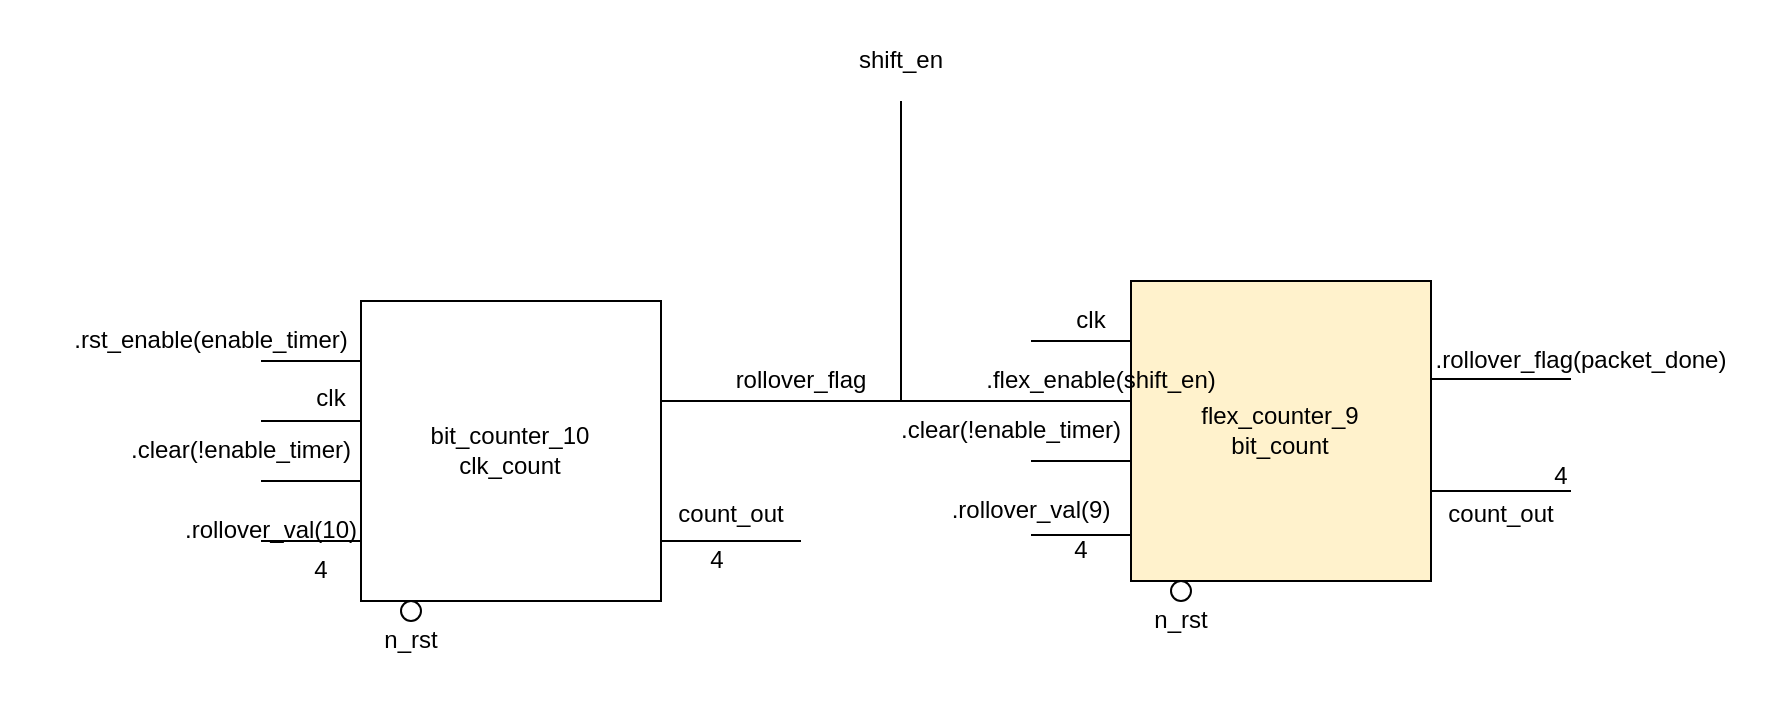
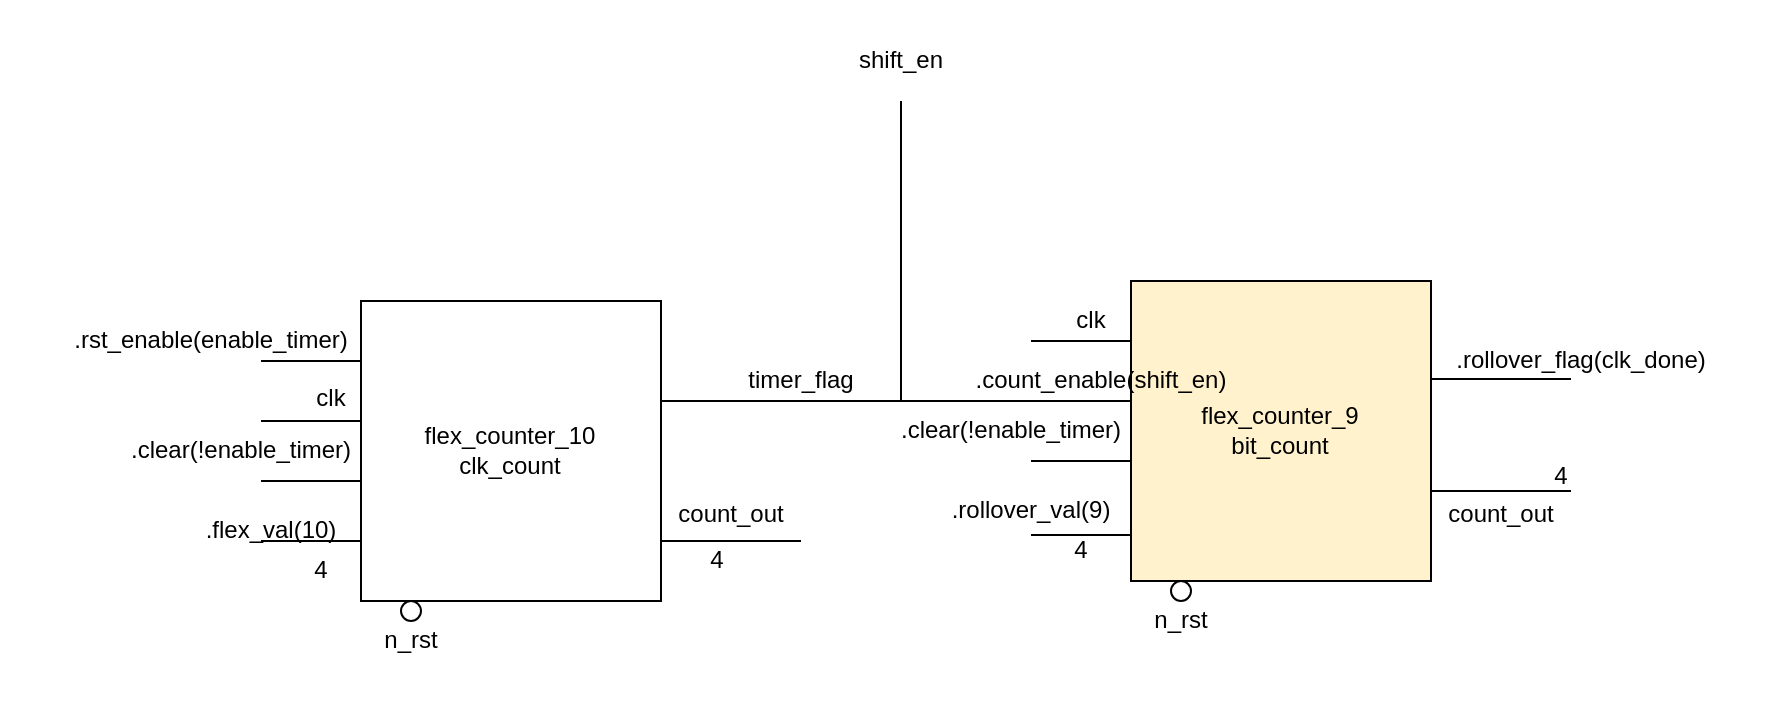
node ".rollover_flag(packet_done)": label ".rollover_flag(packet_done)" -> ".rollover_flag(clk_done)"
node "rollover_flag": label "rollover_flag" -> "timer_flag"
node ".flex_enable(shift_en)": label ".flex_enable(shift_en)" -> ".count_enable(shift_en)"
node "bit_counter_10 clk_count": label "bit_counter_10 clk_count" -> "flex_counter_10 clk_count"
node ".rollover_val(10)": label ".rollover_val(10)" -> ".flex_val(10)"
